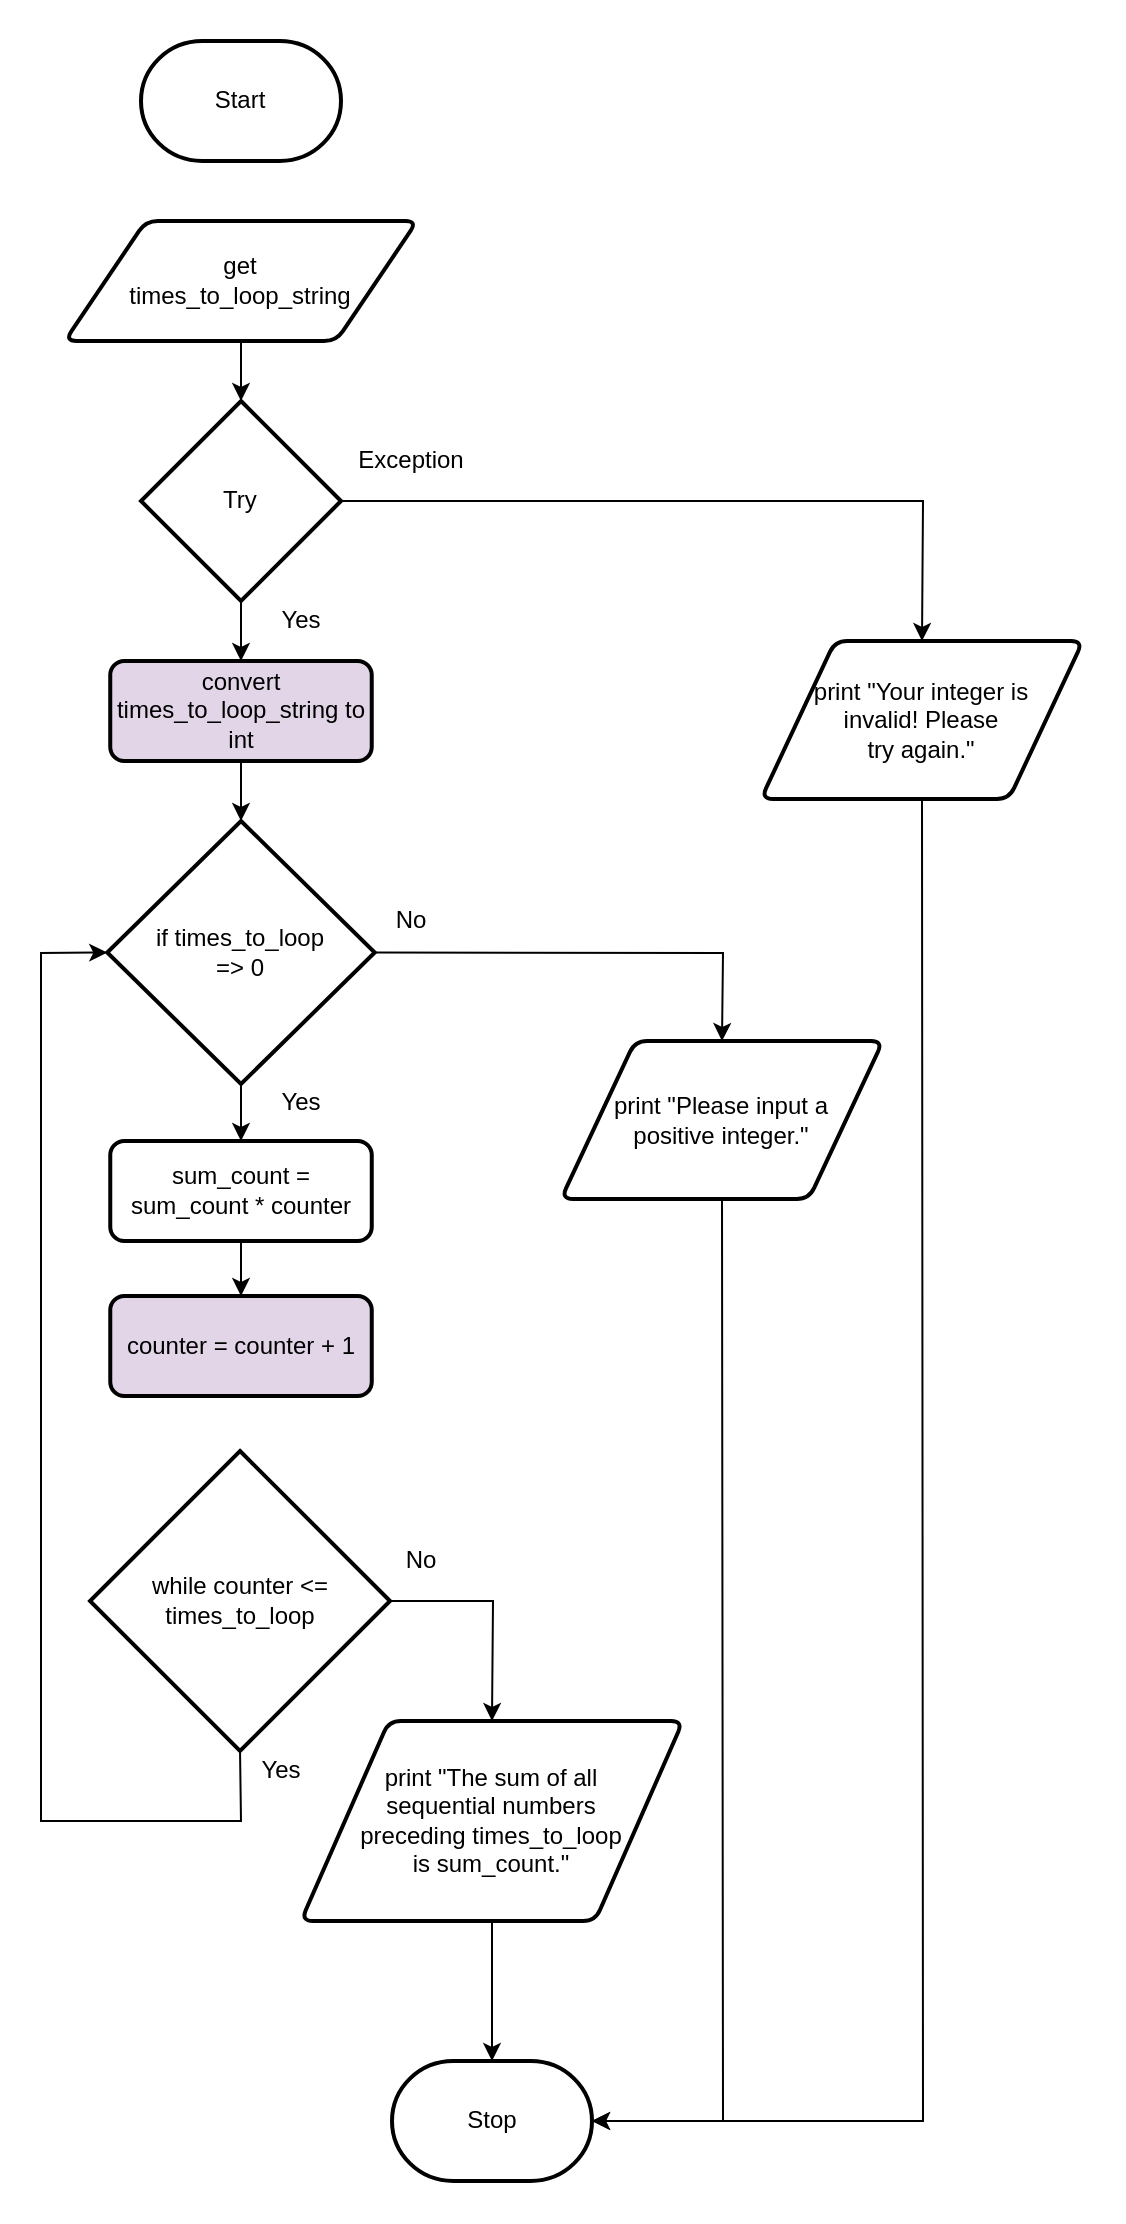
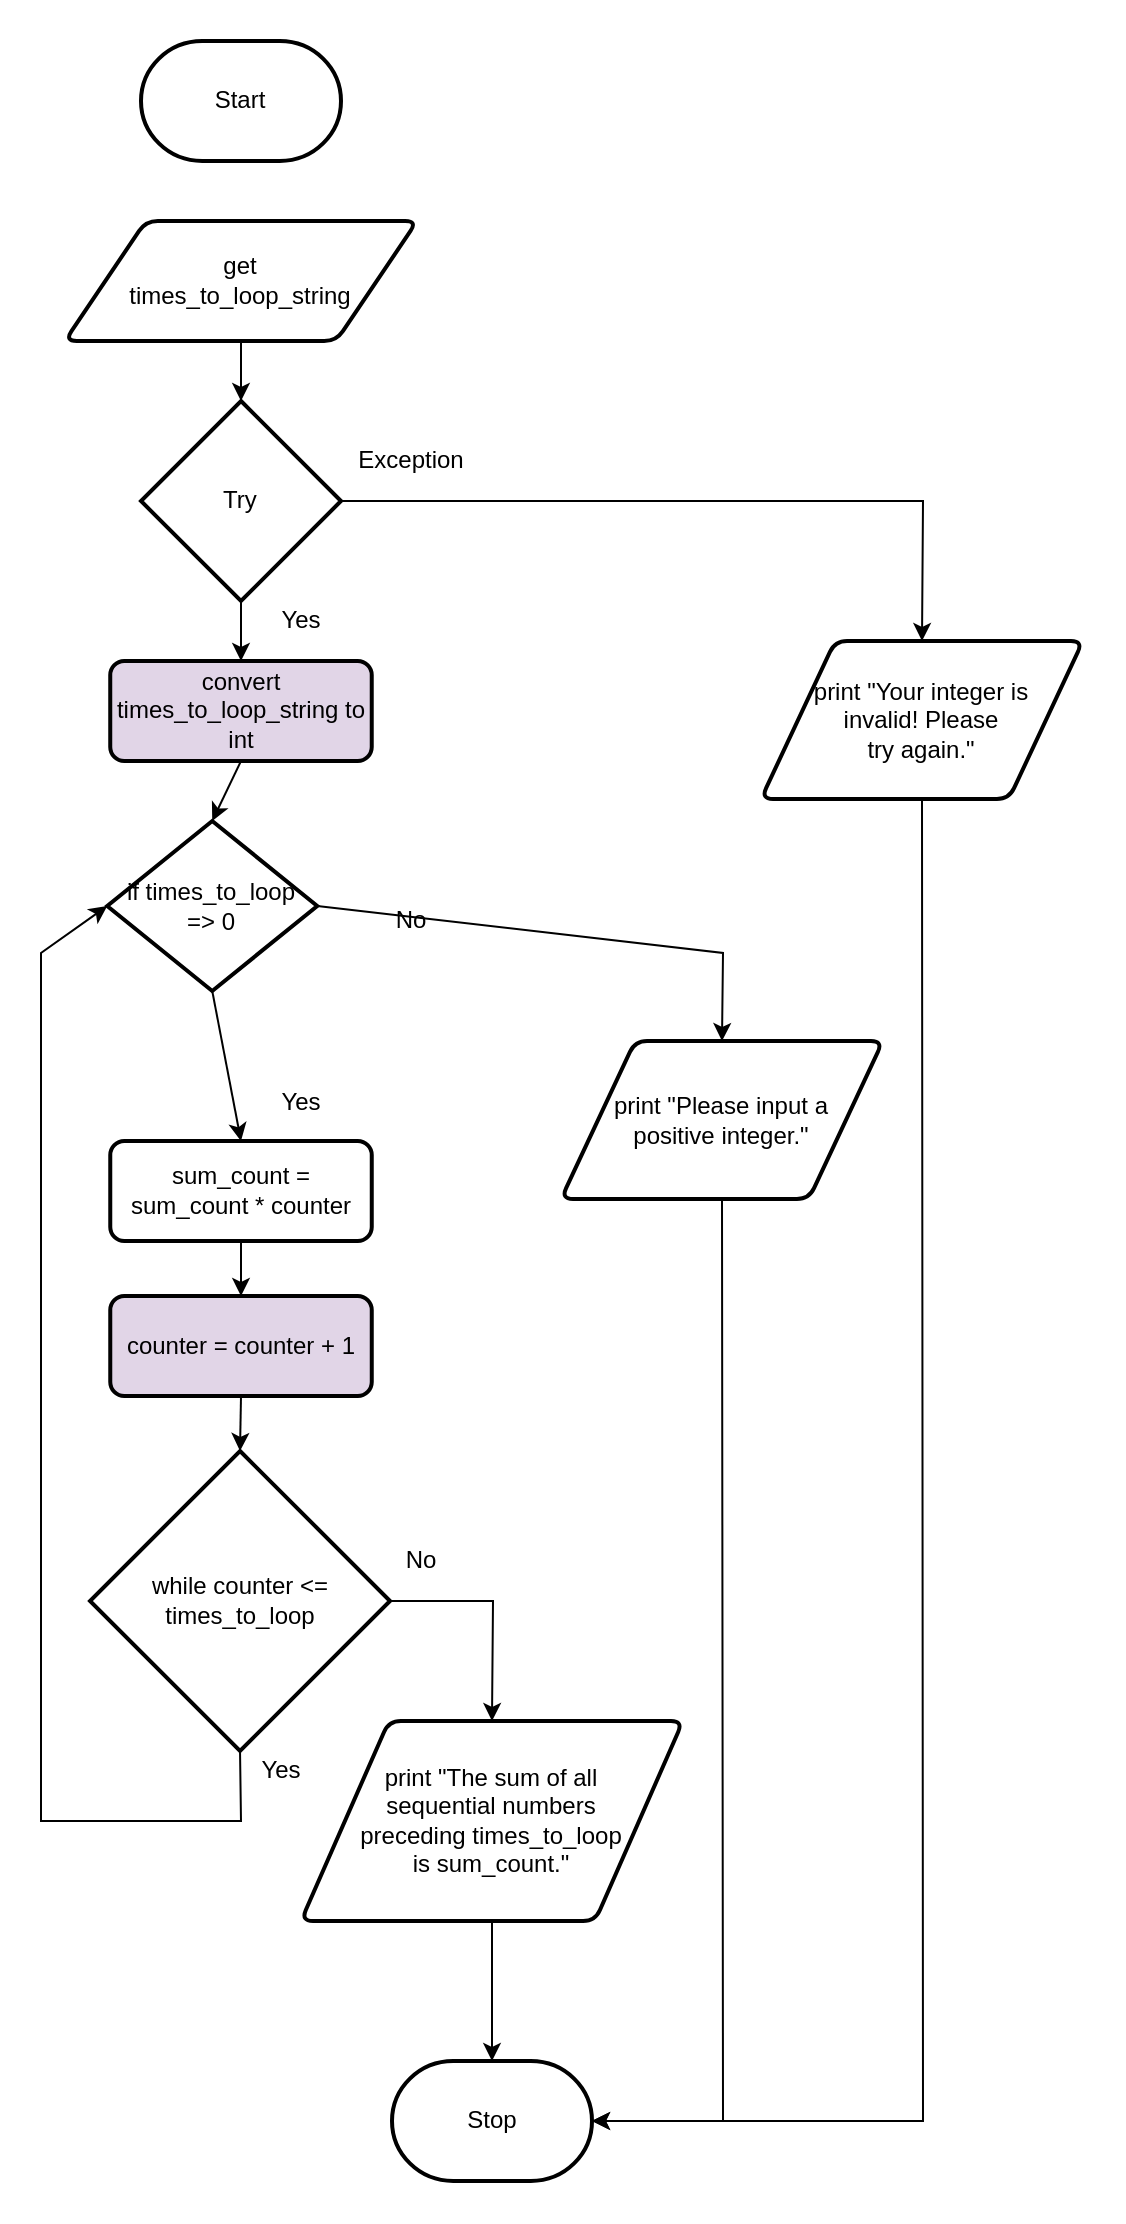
node "if times_to_loop => 0": size 268x263 -> 210x170
edge "counter = counter + 1" -> "while counter <= times_to_loop": added
